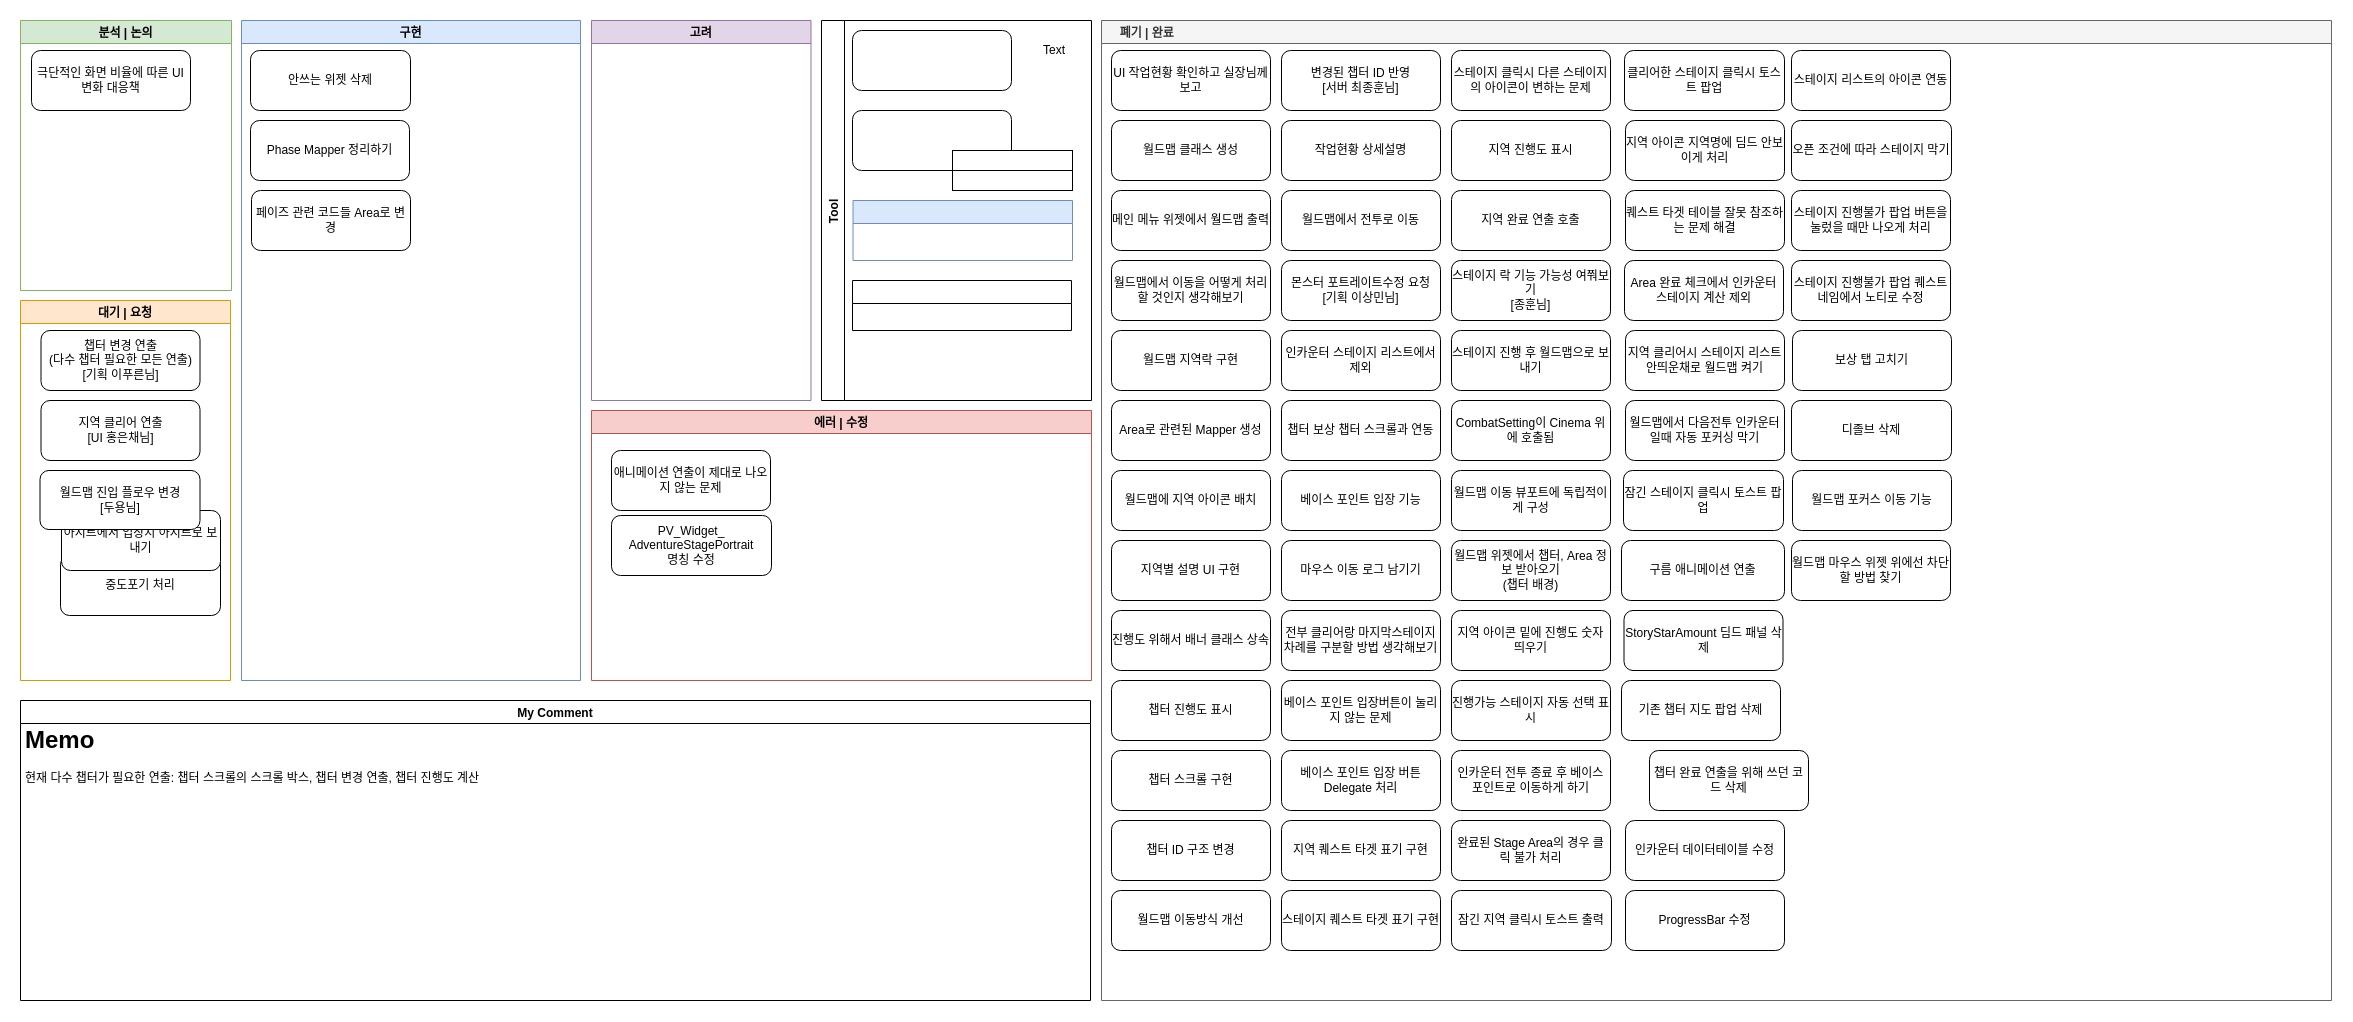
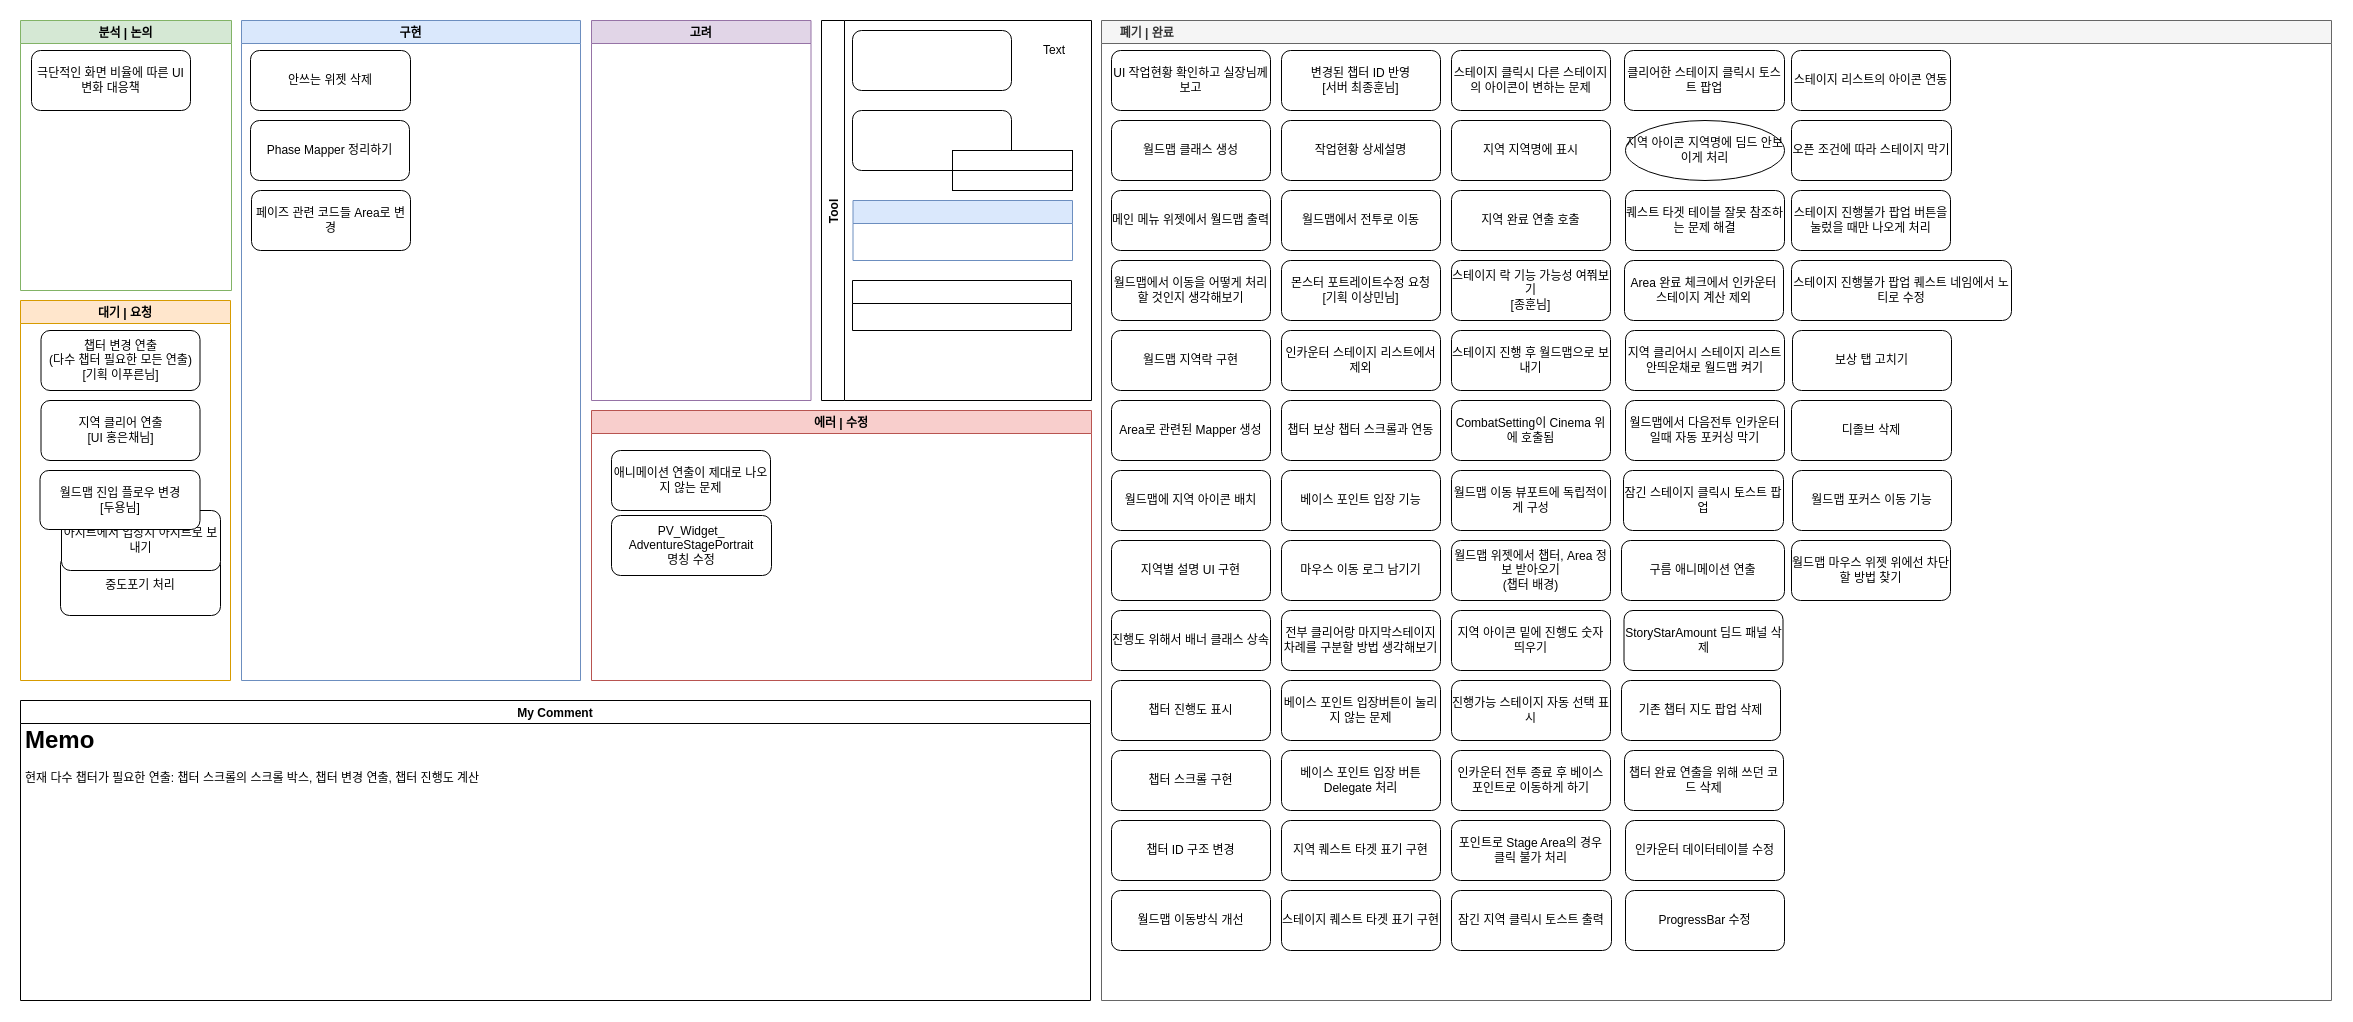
node "지역 진행도 표시": label "지역 진행도 표시" -> "지역 지역명에 표시"
node "지역 아이콘 지역명에 딤드 안보이게 처리": shape rounded rectangle -> ellipse
node "스테이지 진행불가 팝업 퀘스트 네임에서 노티로 수정": size 159x60 -> 220x60
node "챕터 완료 연출을 위해 쓰던 코드 삭제": moved (1729, 781) -> (1704, 781)
node "완료된 Stage Area의 경우 클릭 불가 처리": label "완료된 Stage Area의 경우 클릭 불가 처리" -> "포인트로 Stage Area의 경우 클릭 불가 처리"
